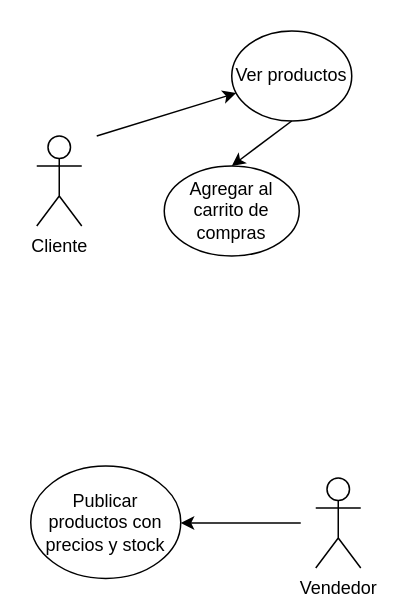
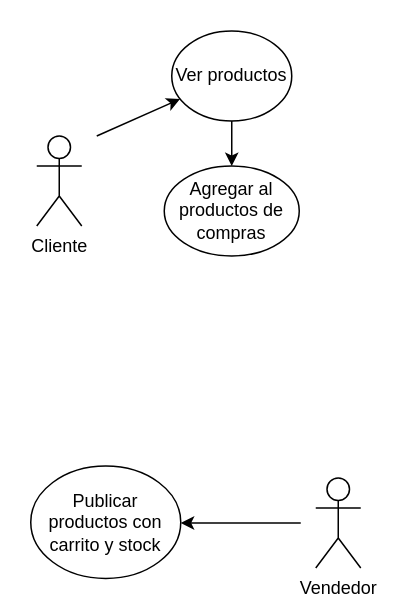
node "Ver productos": moved (292, 76) -> (232, 76)
node "Agregar al carrito de compras": label "Agregar al carrito de compras" -> "Agregar al productos de compras"
node "Publicar productos con precios y stock": label "Publicar productos con precios y stock" -> "Publicar productos con carrito y stock"
